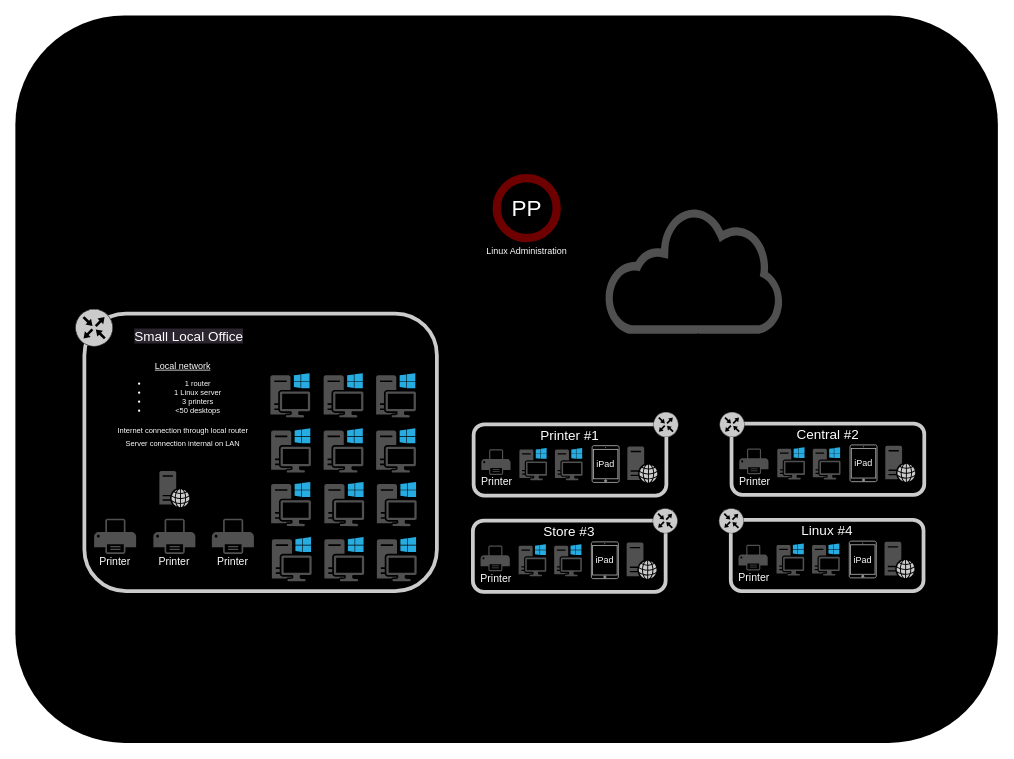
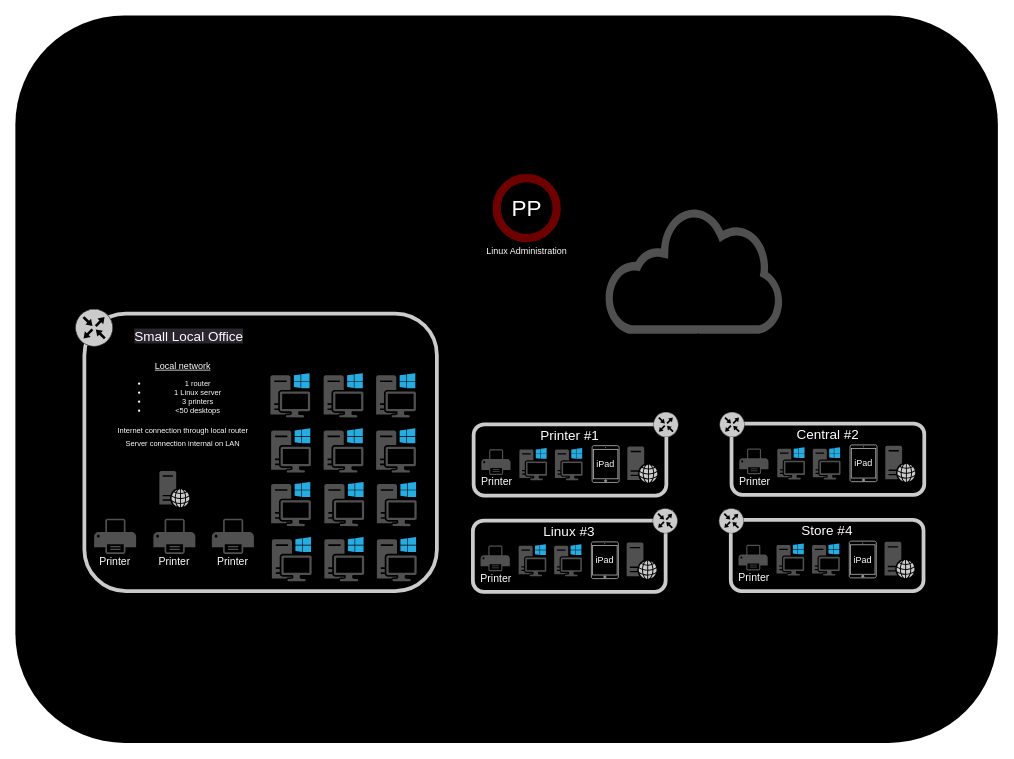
node "Linux #4": label "Linux #4" -> "Store #4"
node "Store #3": label "Store #3" -> "Linux #3"
